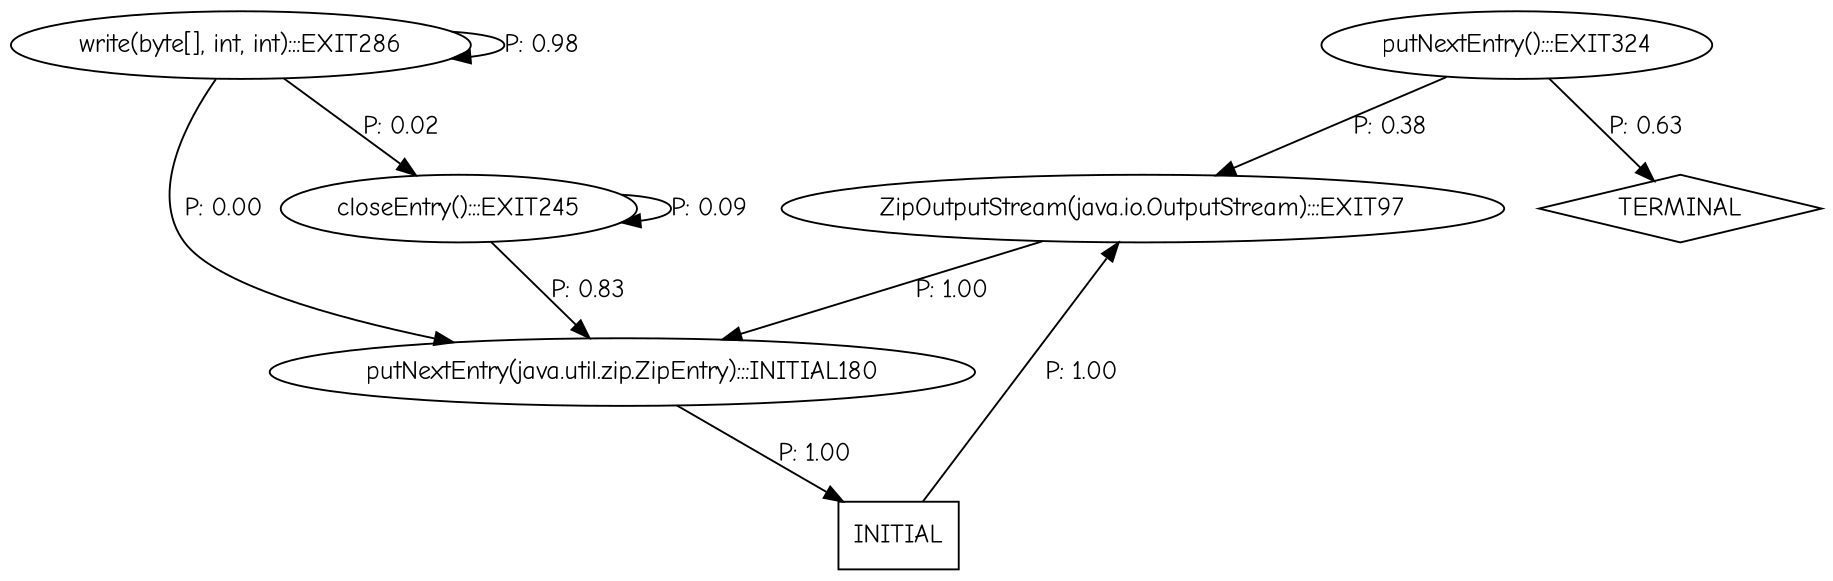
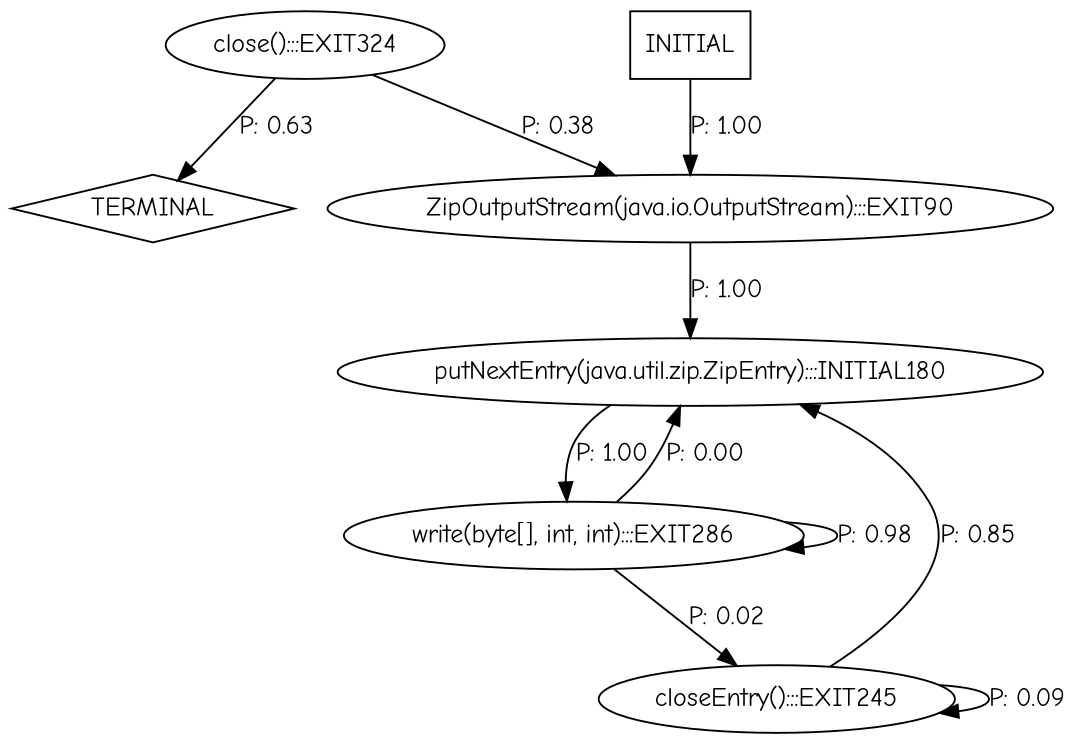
node "putNextEntry():::EXIT324": label "putNextEntry():::EXIT324" -> "close():::EXIT324"
node "ZipOutputStream(java.io.OutputStream):::EXIT97": label "ZipOutputStream(java.io.OutputStream):::EXIT97" -> "ZipOutputStream(java.io.OutputStream):::EXIT90"
edge "closeEntry():::EXIT245" -> "putNextEntry(java.util.zip.ZipEntry):::INITIAL180": label "P: 0.83" -> "P: 0.85"
edge "putNextEntry(java.util.zip.ZipEntry):::INITIAL180" -> "INITIAL": now "putNextEntry(java.util.zip.ZipEntry):::INITIAL180" -> "write(byte[], int, int):::EXIT286"
